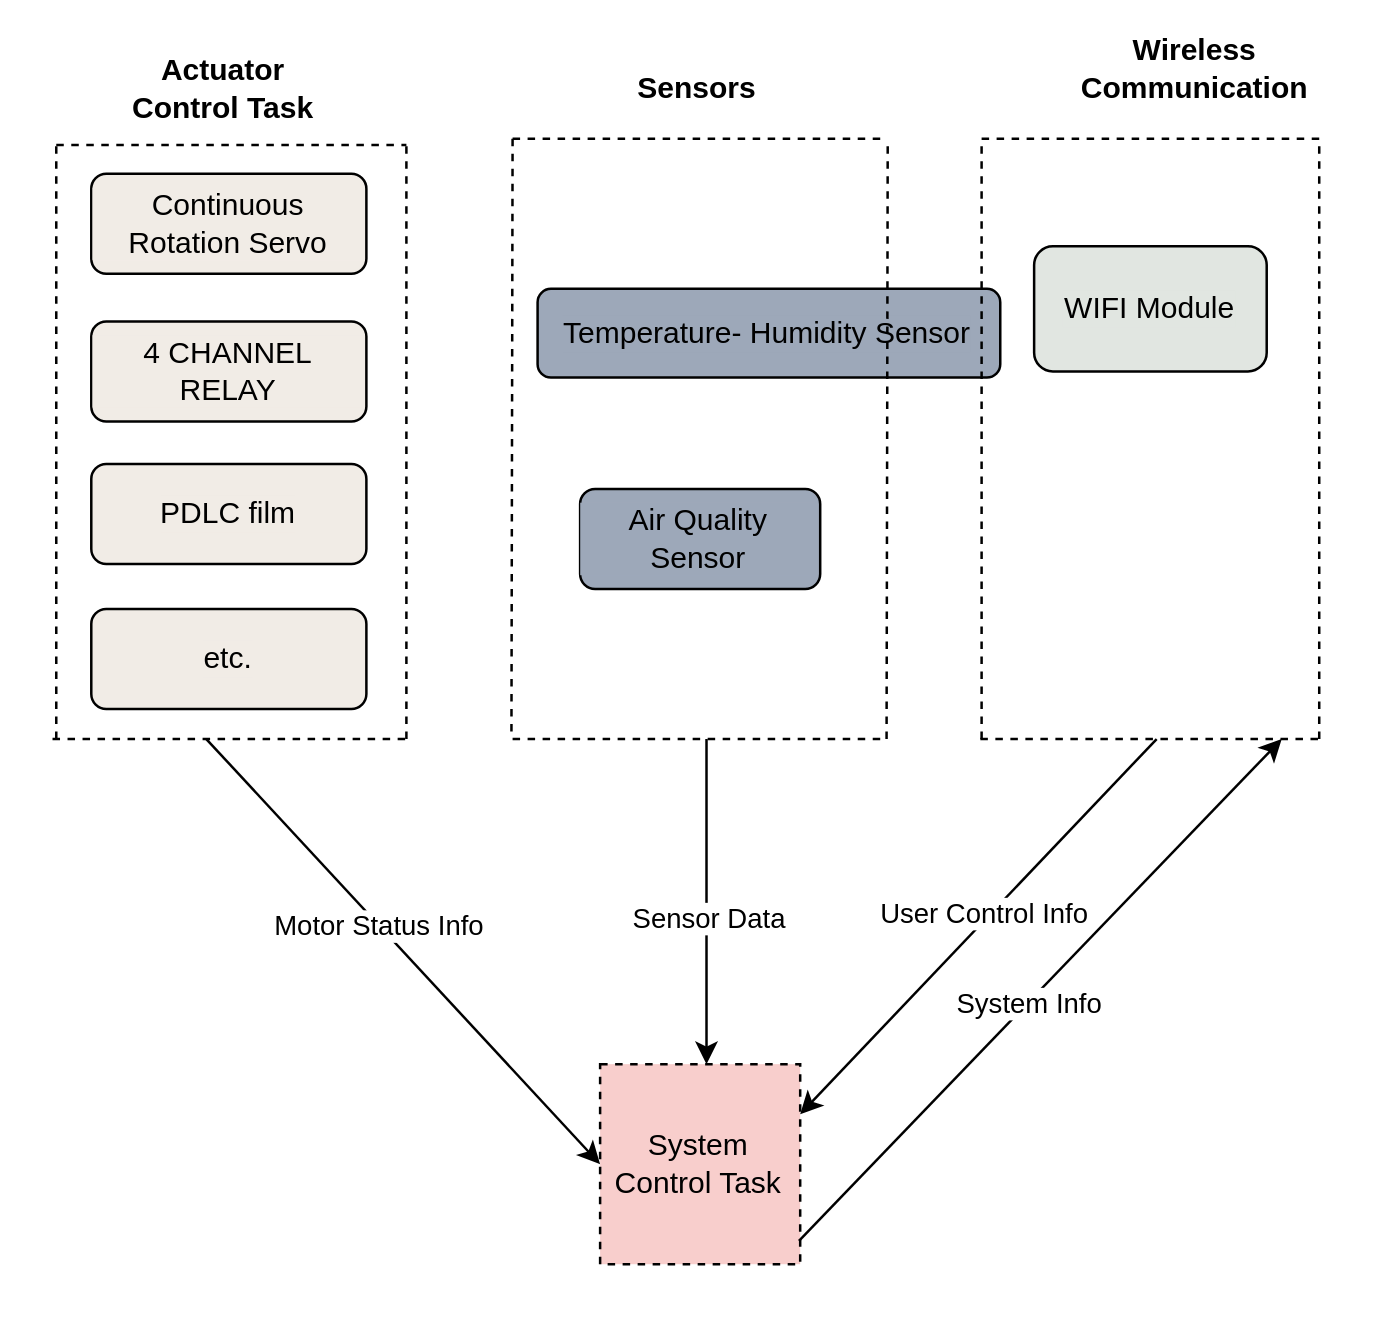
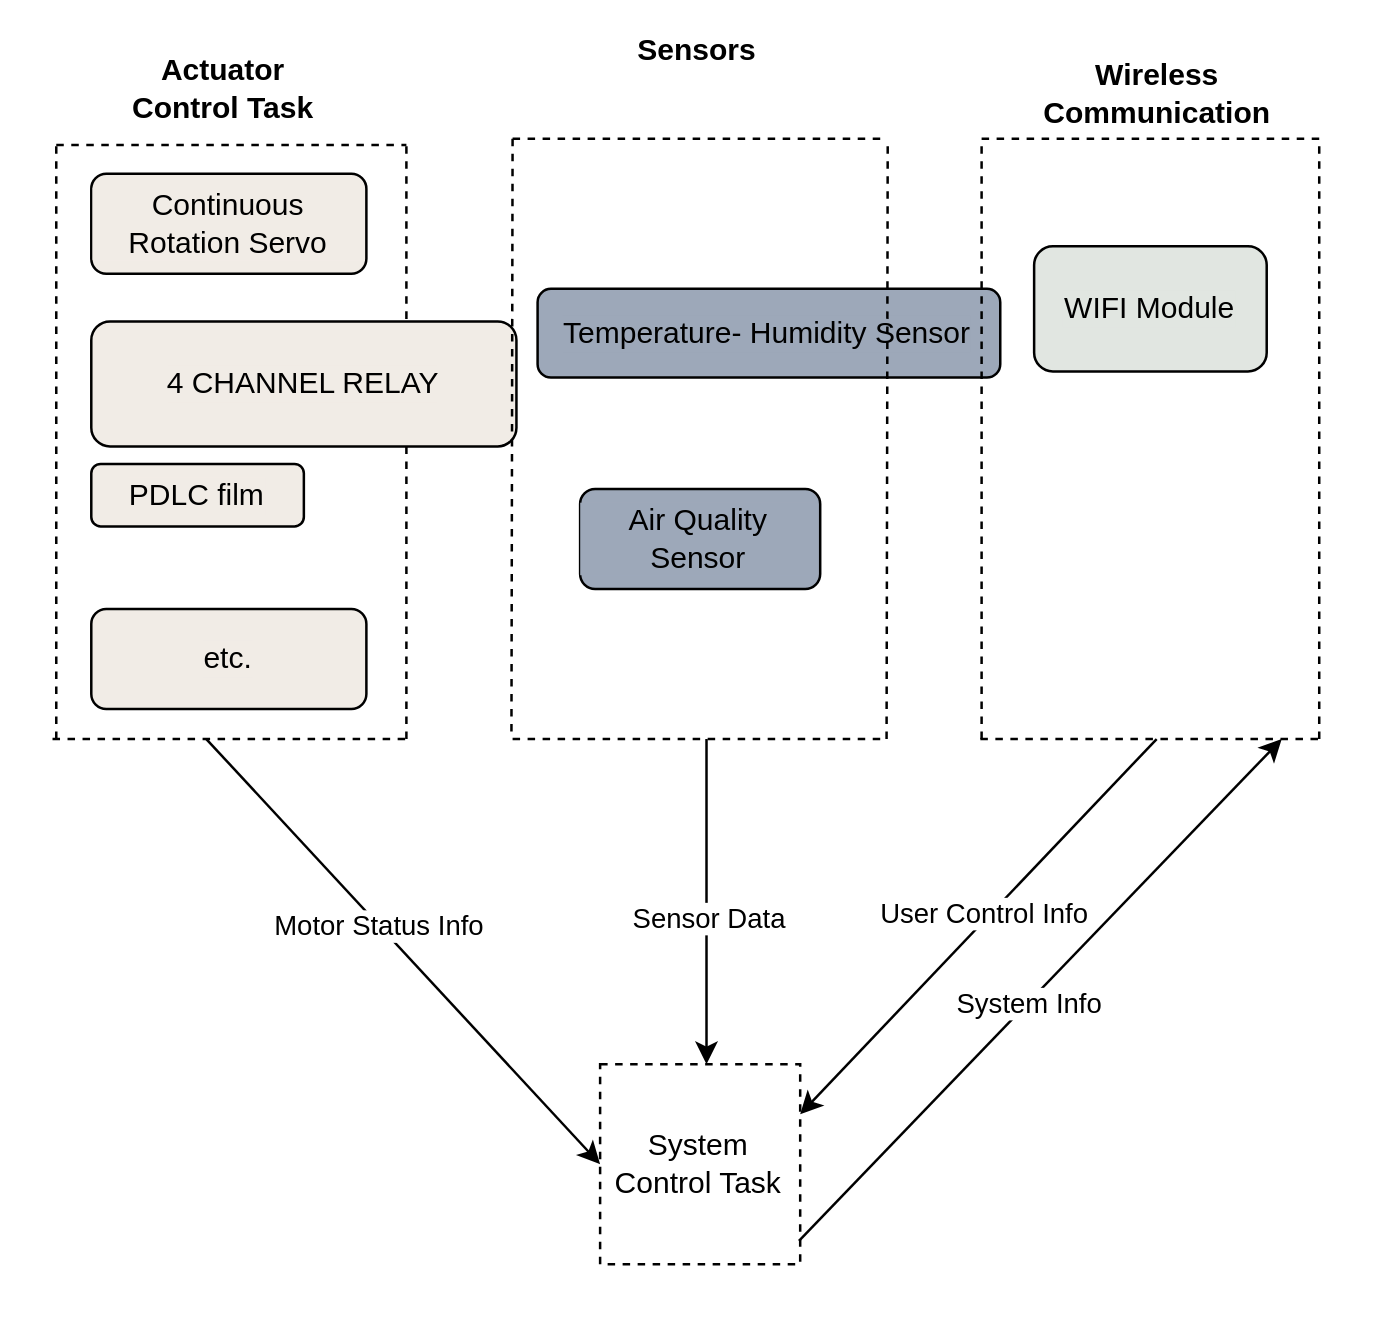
node "Wireless Communication": moved (1194, 69) -> (1157, 94)
node "Sensors": moved (698, 90) -> (698, 52)
node "4 CHANNEL RELAY": size 275x100 -> 425x125
node "PDLC film": size 275x100 -> 213x63
node "System Control Task": fillcolor #f8cecc -> #ffffff
